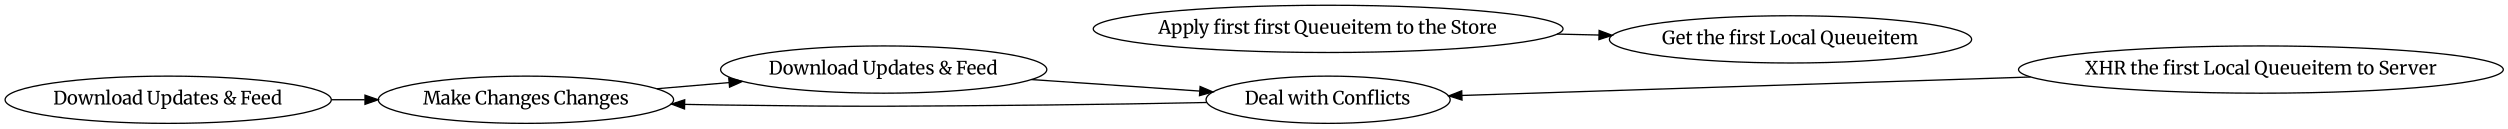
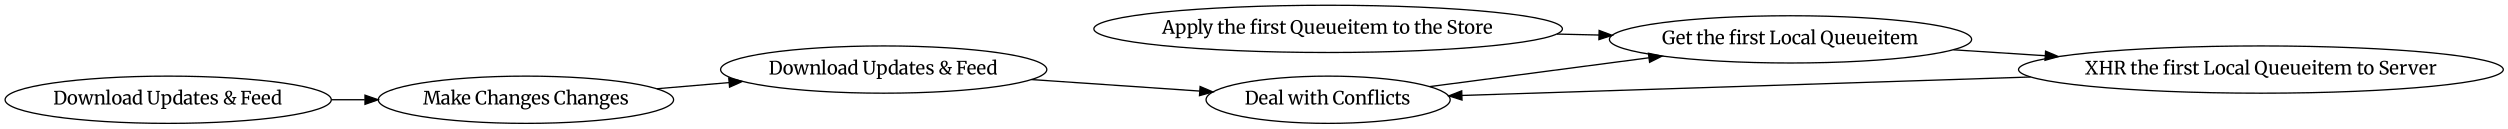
node "Apply first first Queueitem to the Store": label "Apply first first Queueitem to the Store" -> "Apply the first Queueitem to the Store"
edge "Get the first Local Queueitem" -> "XHR the first Local Queueitem to Server": added
edge "Deal with Conflicts" -> "Make Changes Changes": now "Deal with Conflicts" -> "Get the first Local Queueitem"
